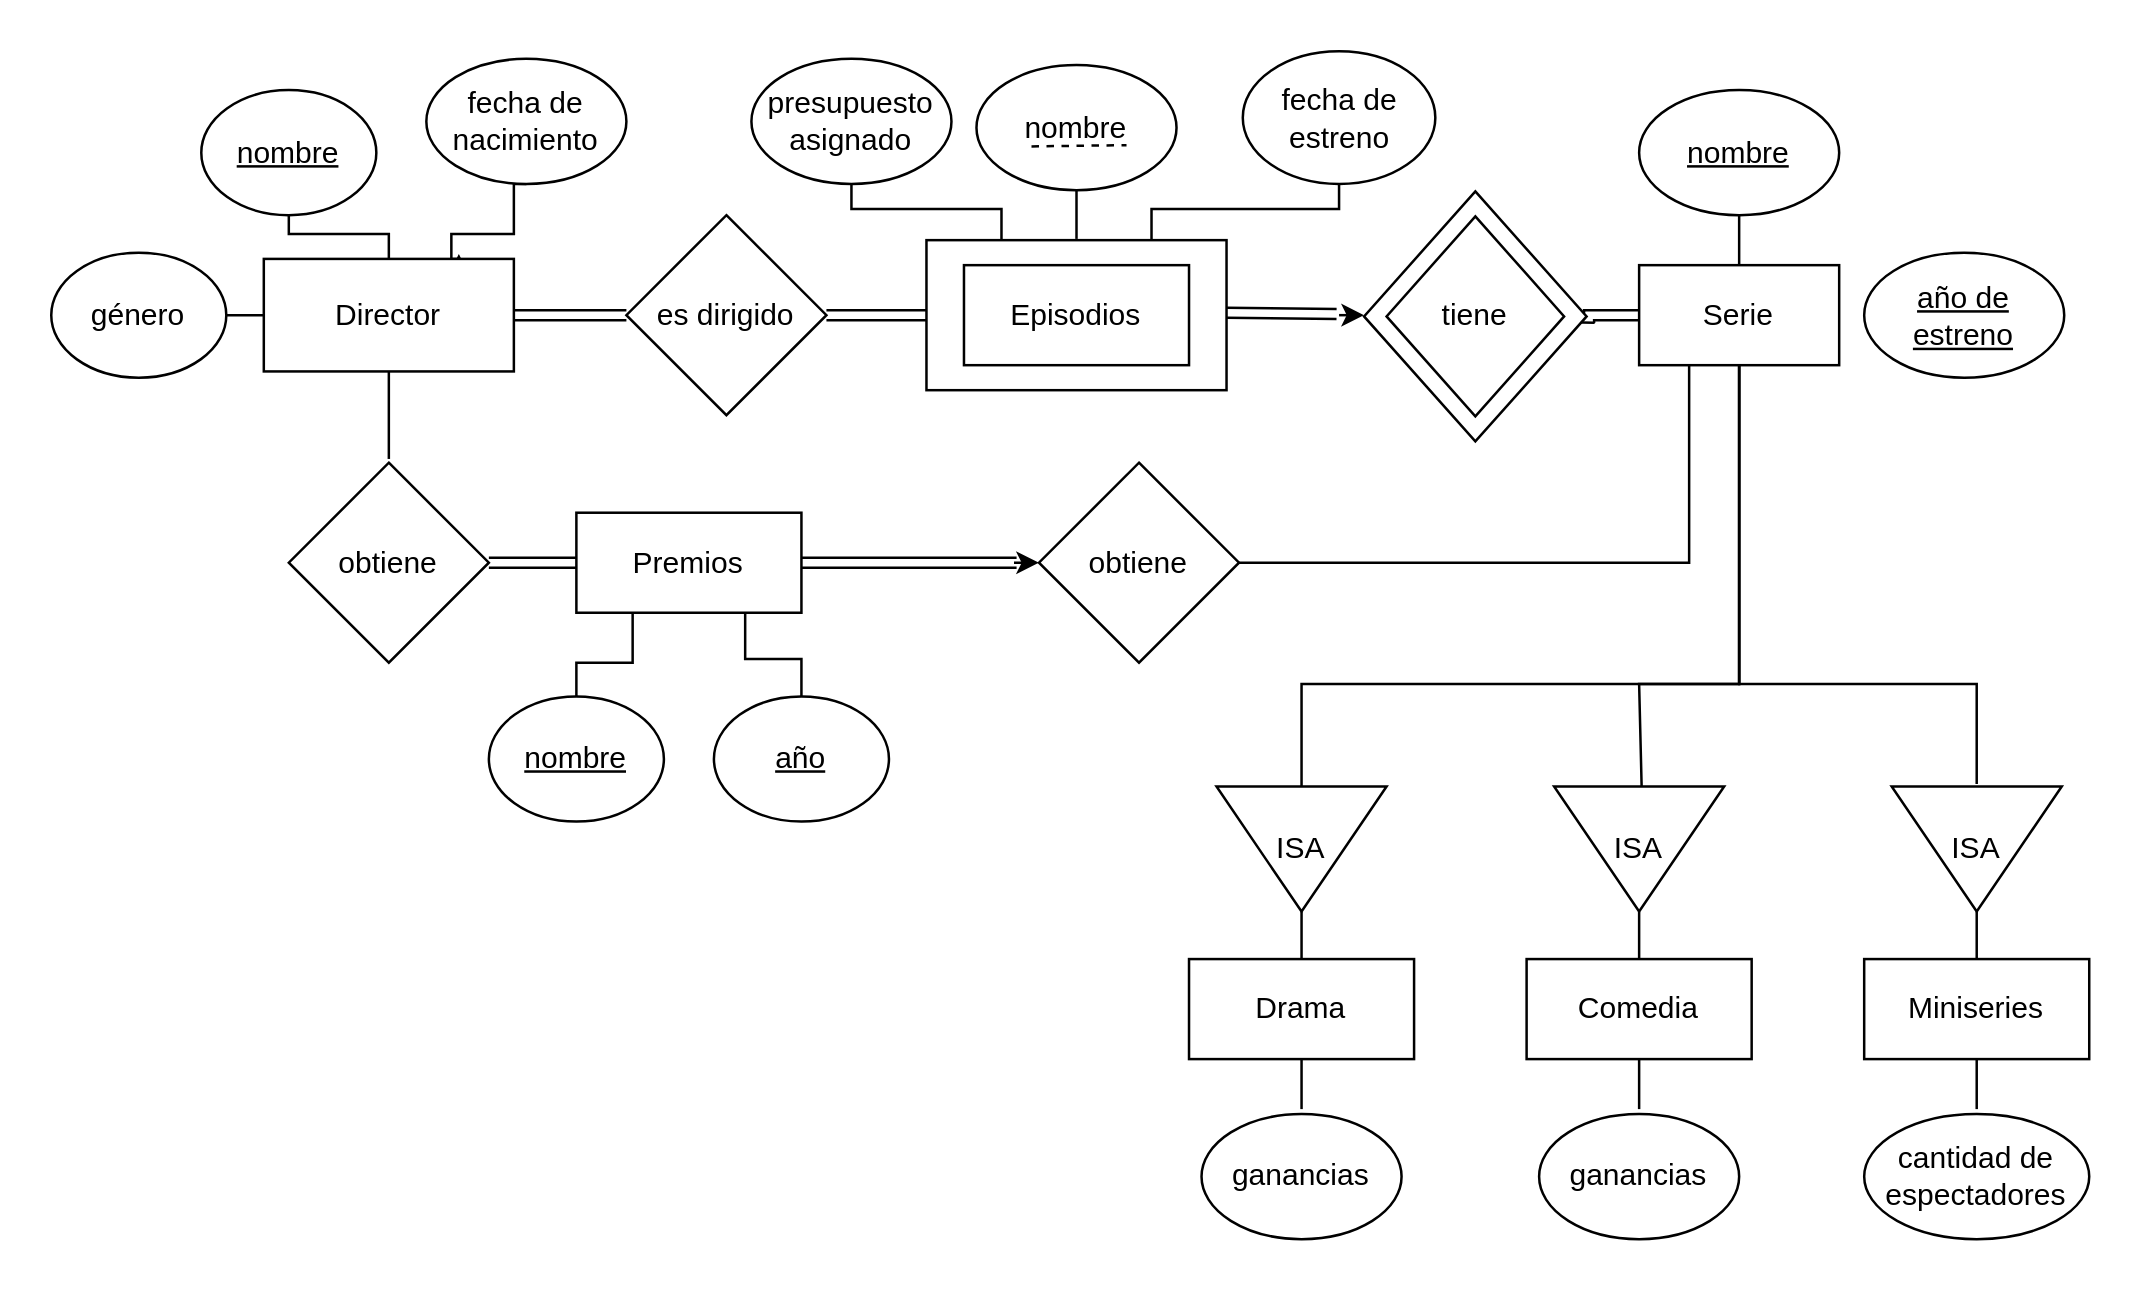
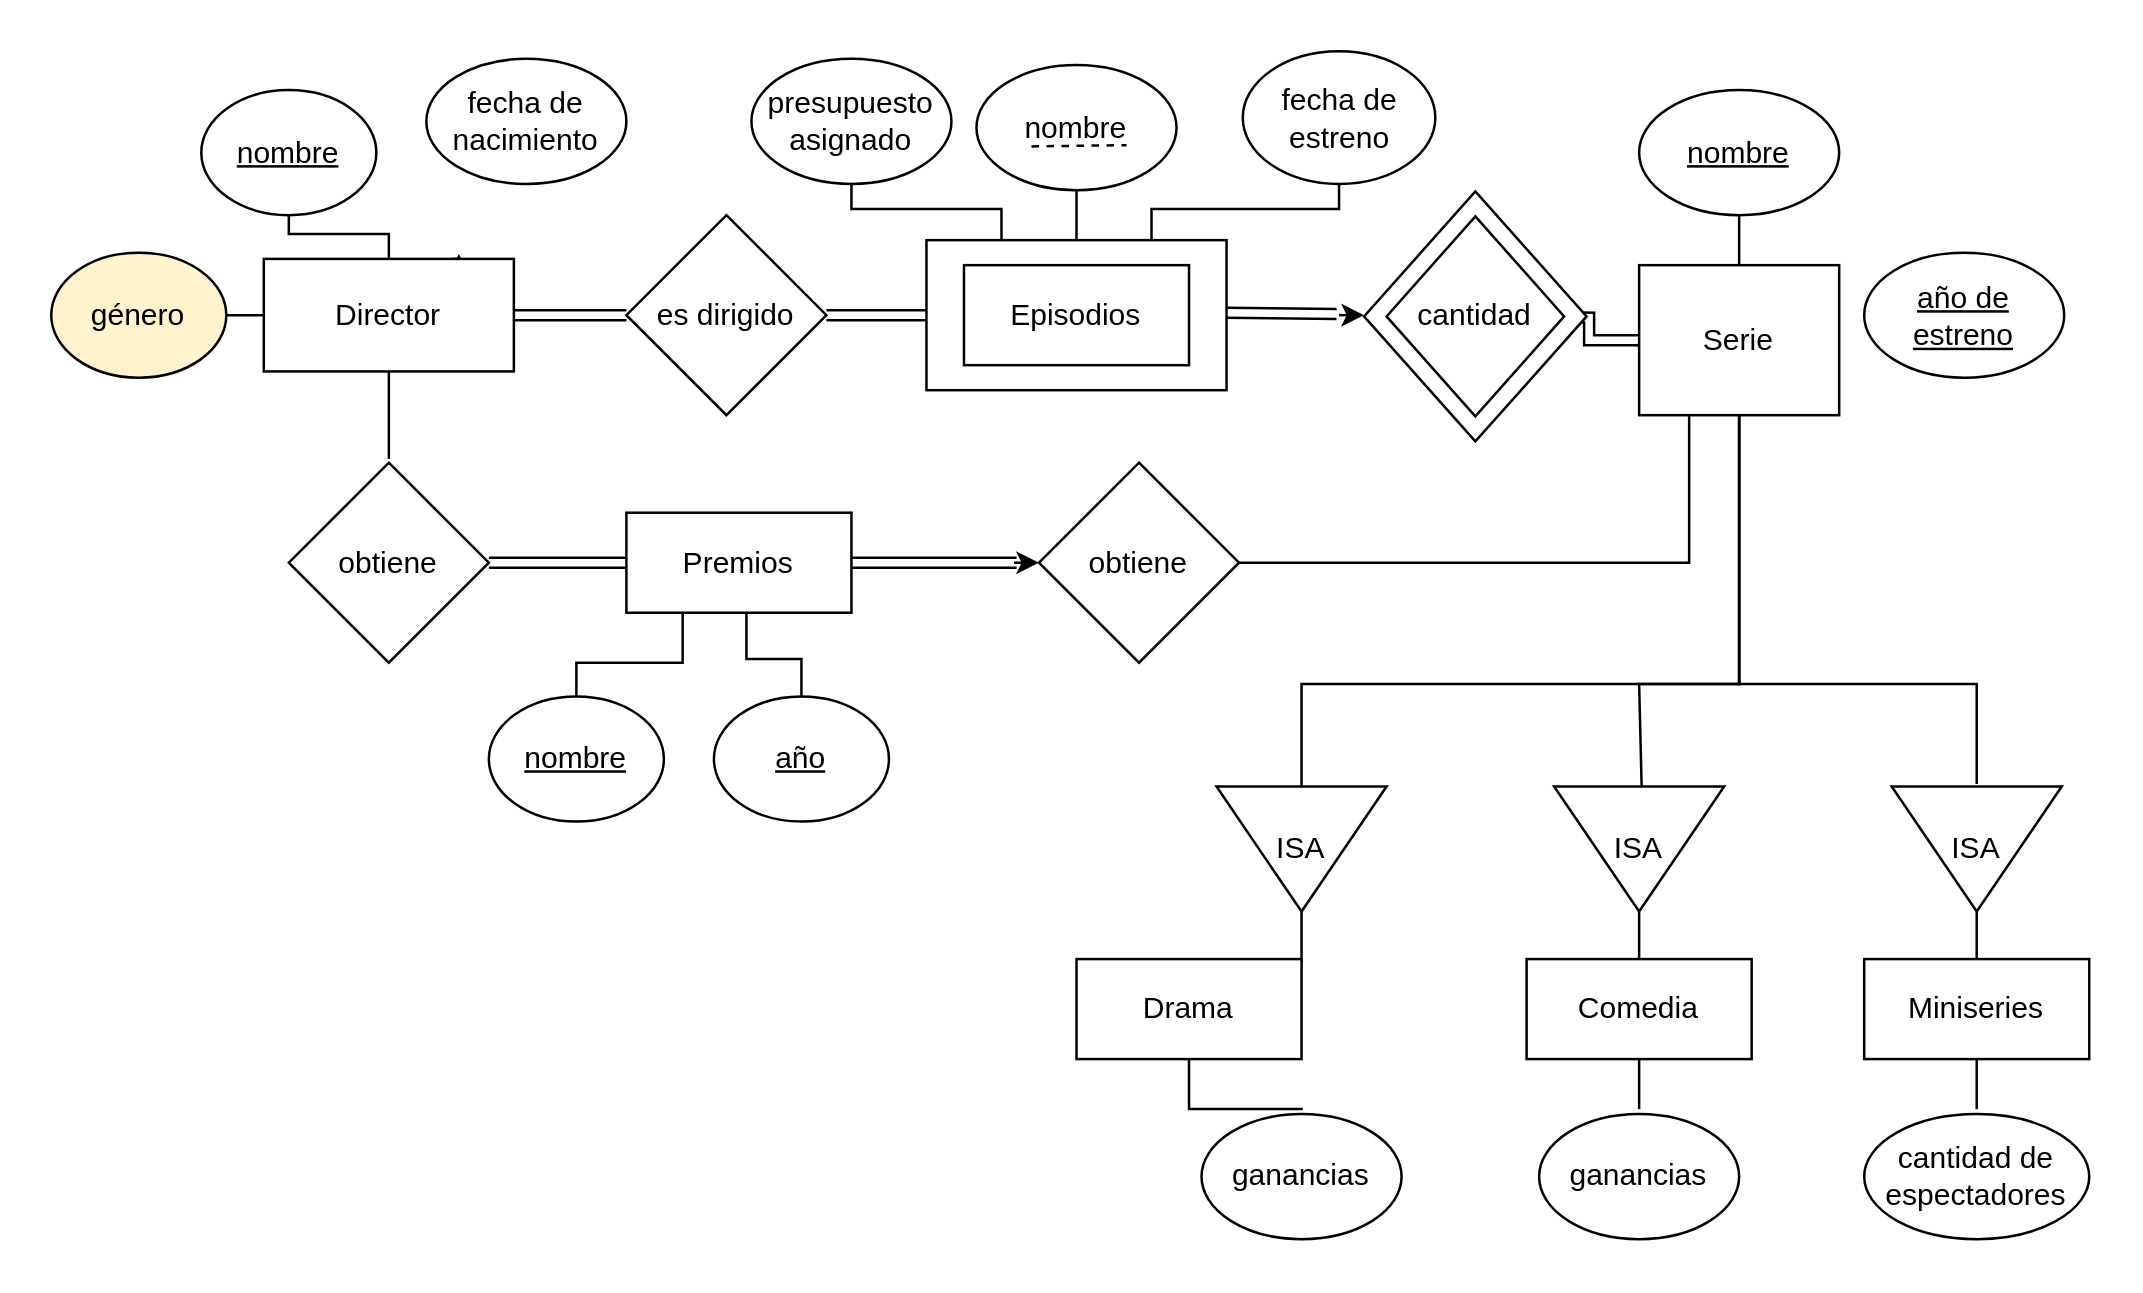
edge "fecha de nacimiento" -- "Director": removed
node "género": fillcolor #ffffff -> #fff2cc
node "Serie": size 200x100 -> 200x150
node "tiene": label "tiene" -> "cantidad"
node "Premios": moved (689, 563) -> (739, 563)
node "Drama": moved (1301, 1009) -> (1189, 1009)
